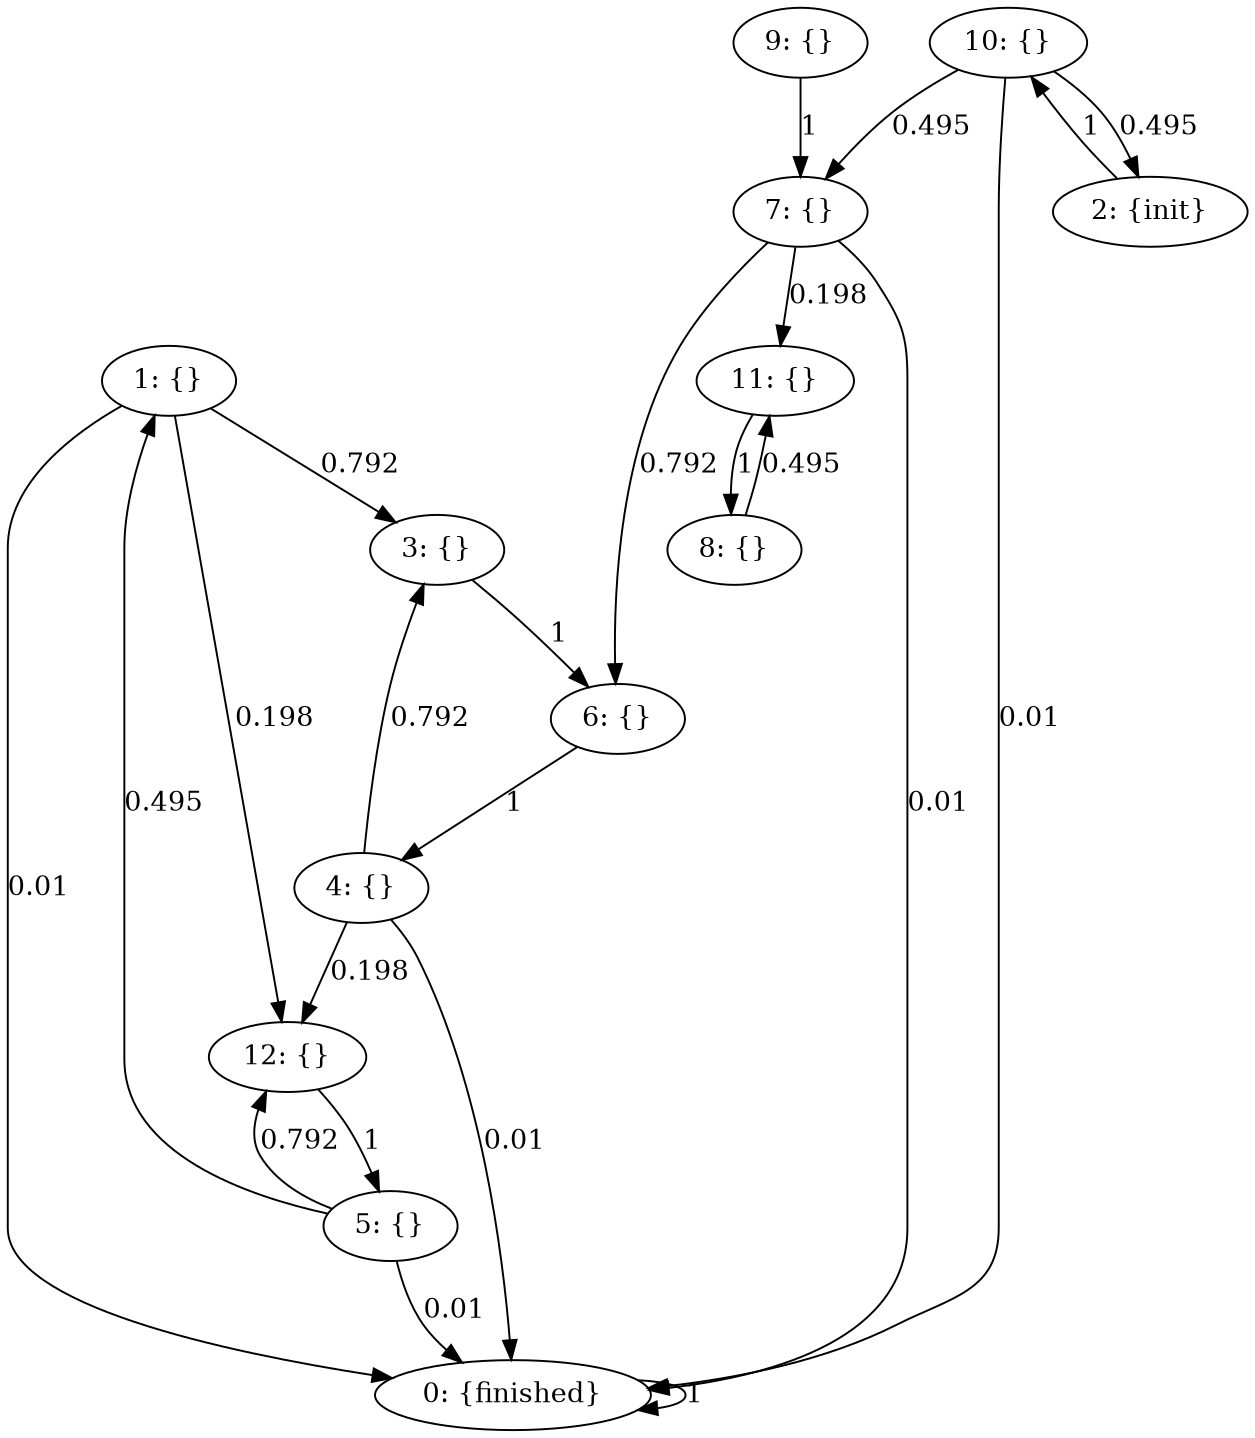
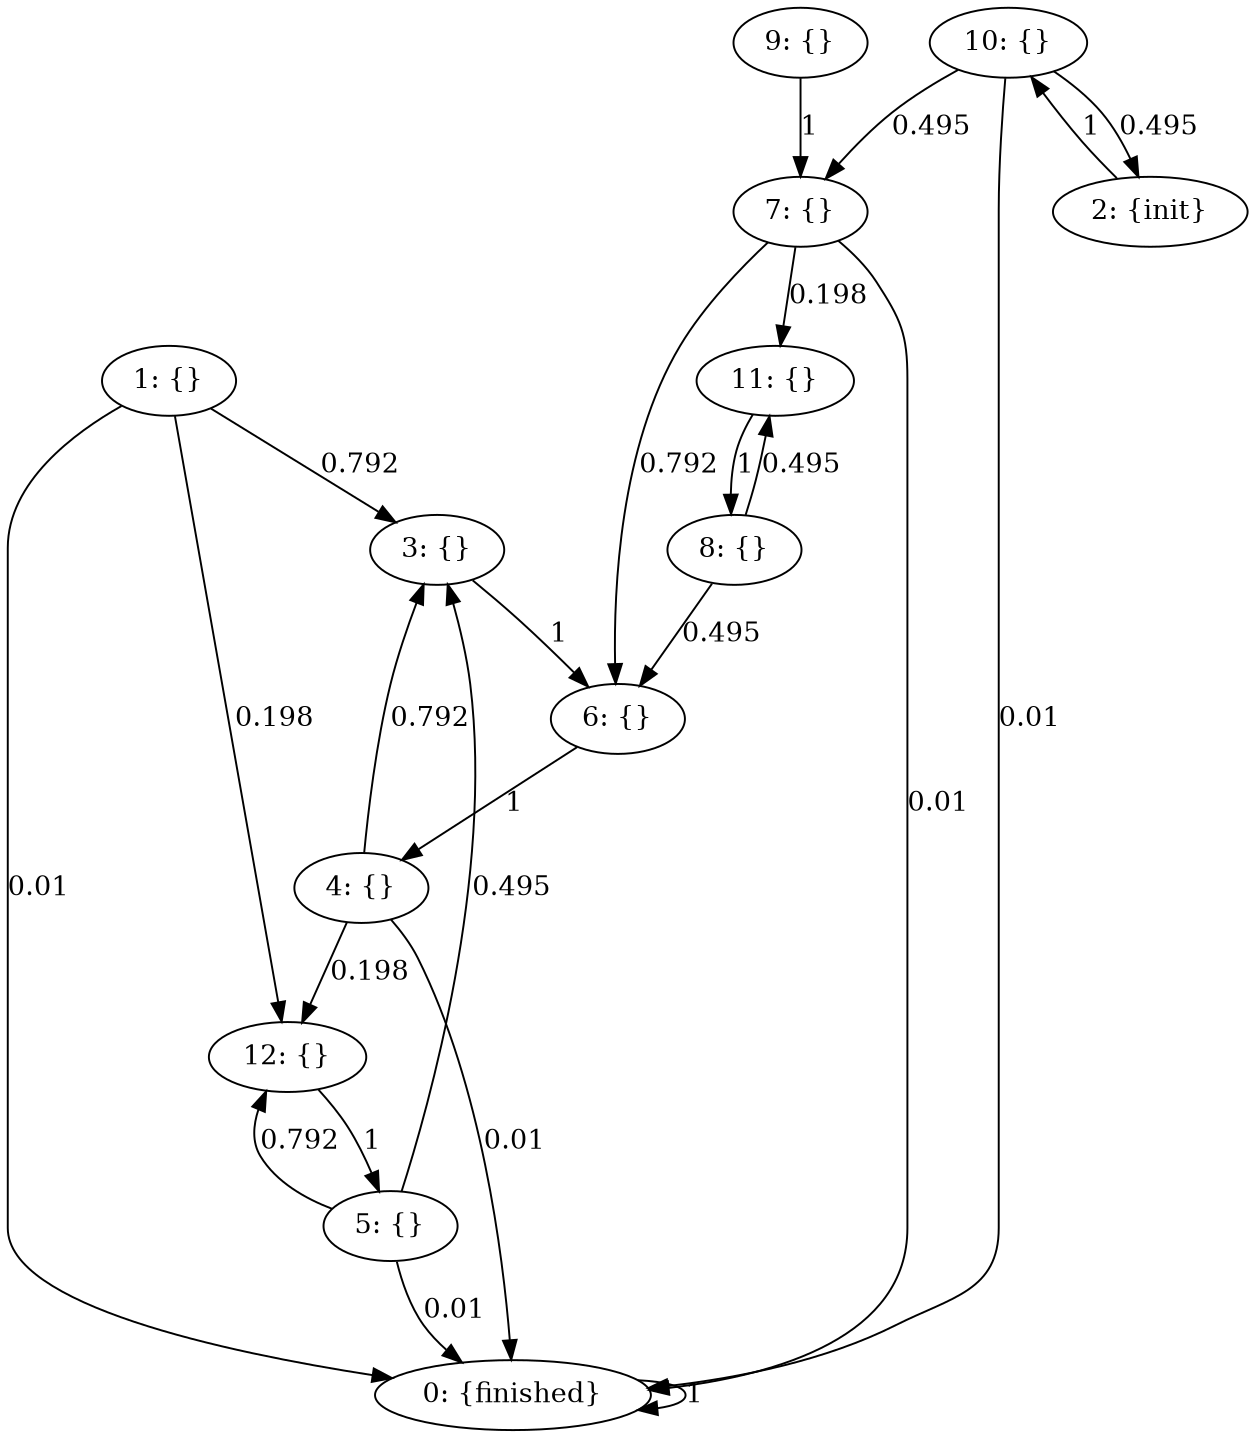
edge "8: {}" -> "6: {}": added, label "0.495"
edge "5: {}" -> "1: {}": now "5: {}" -> "3: {}"
